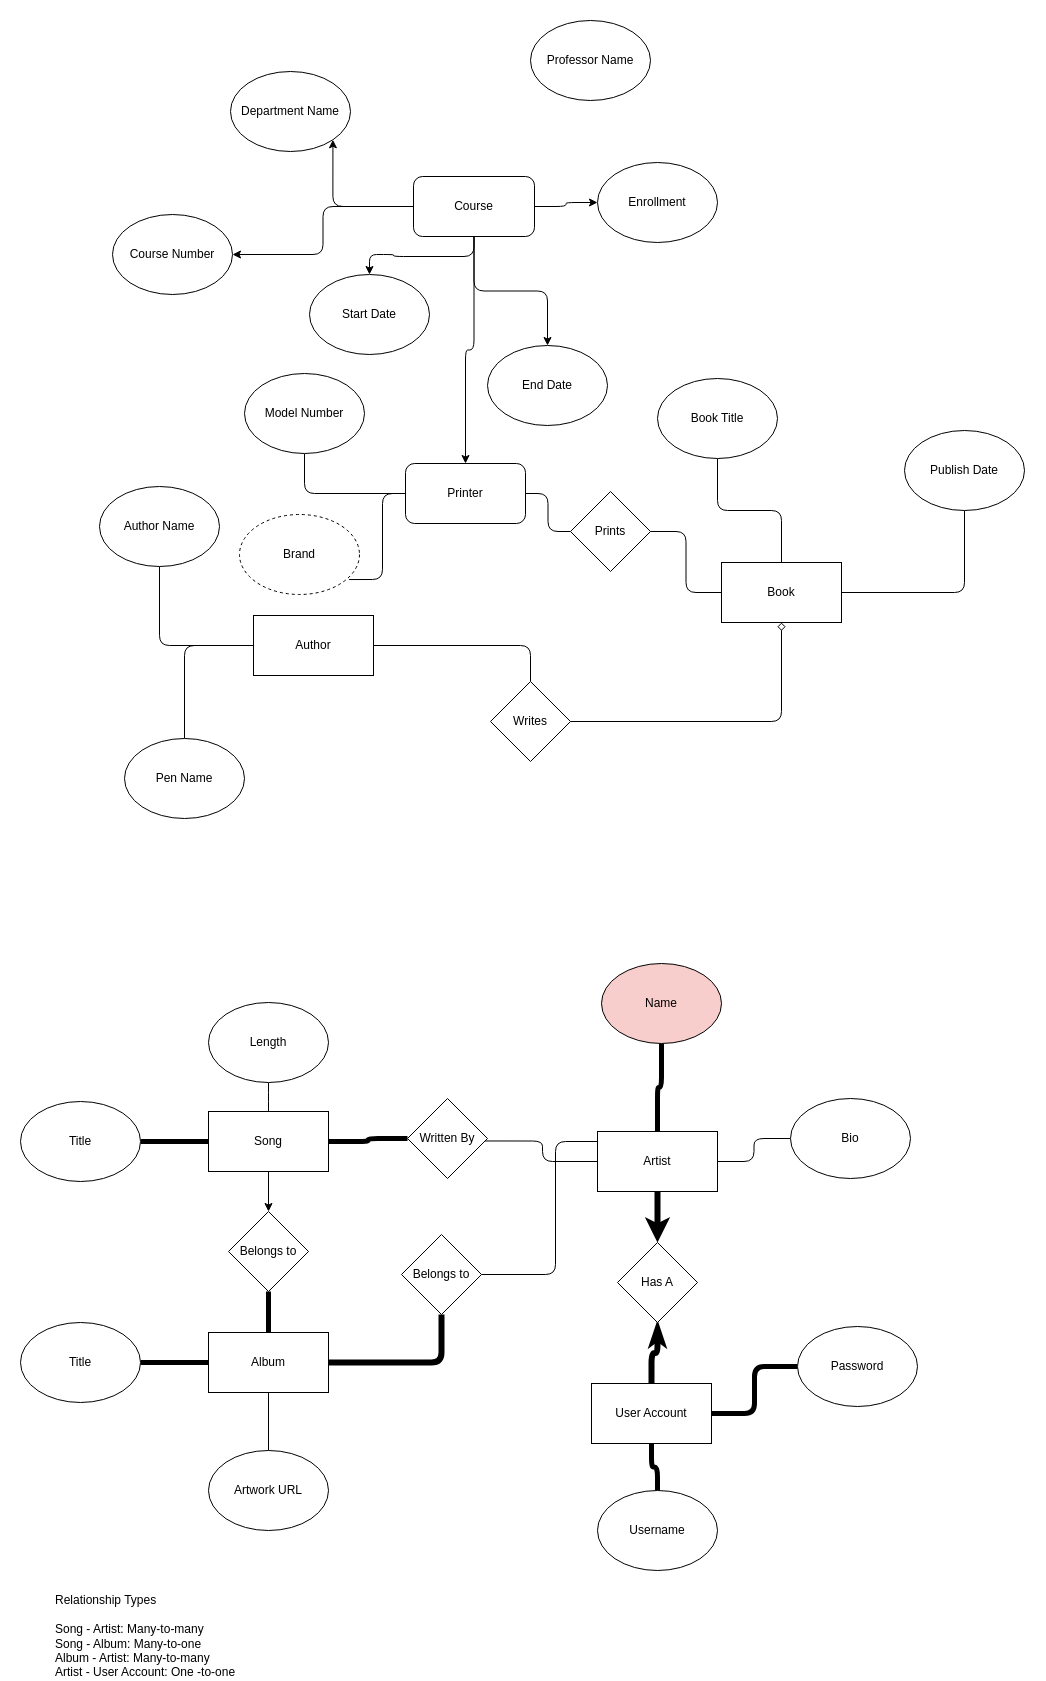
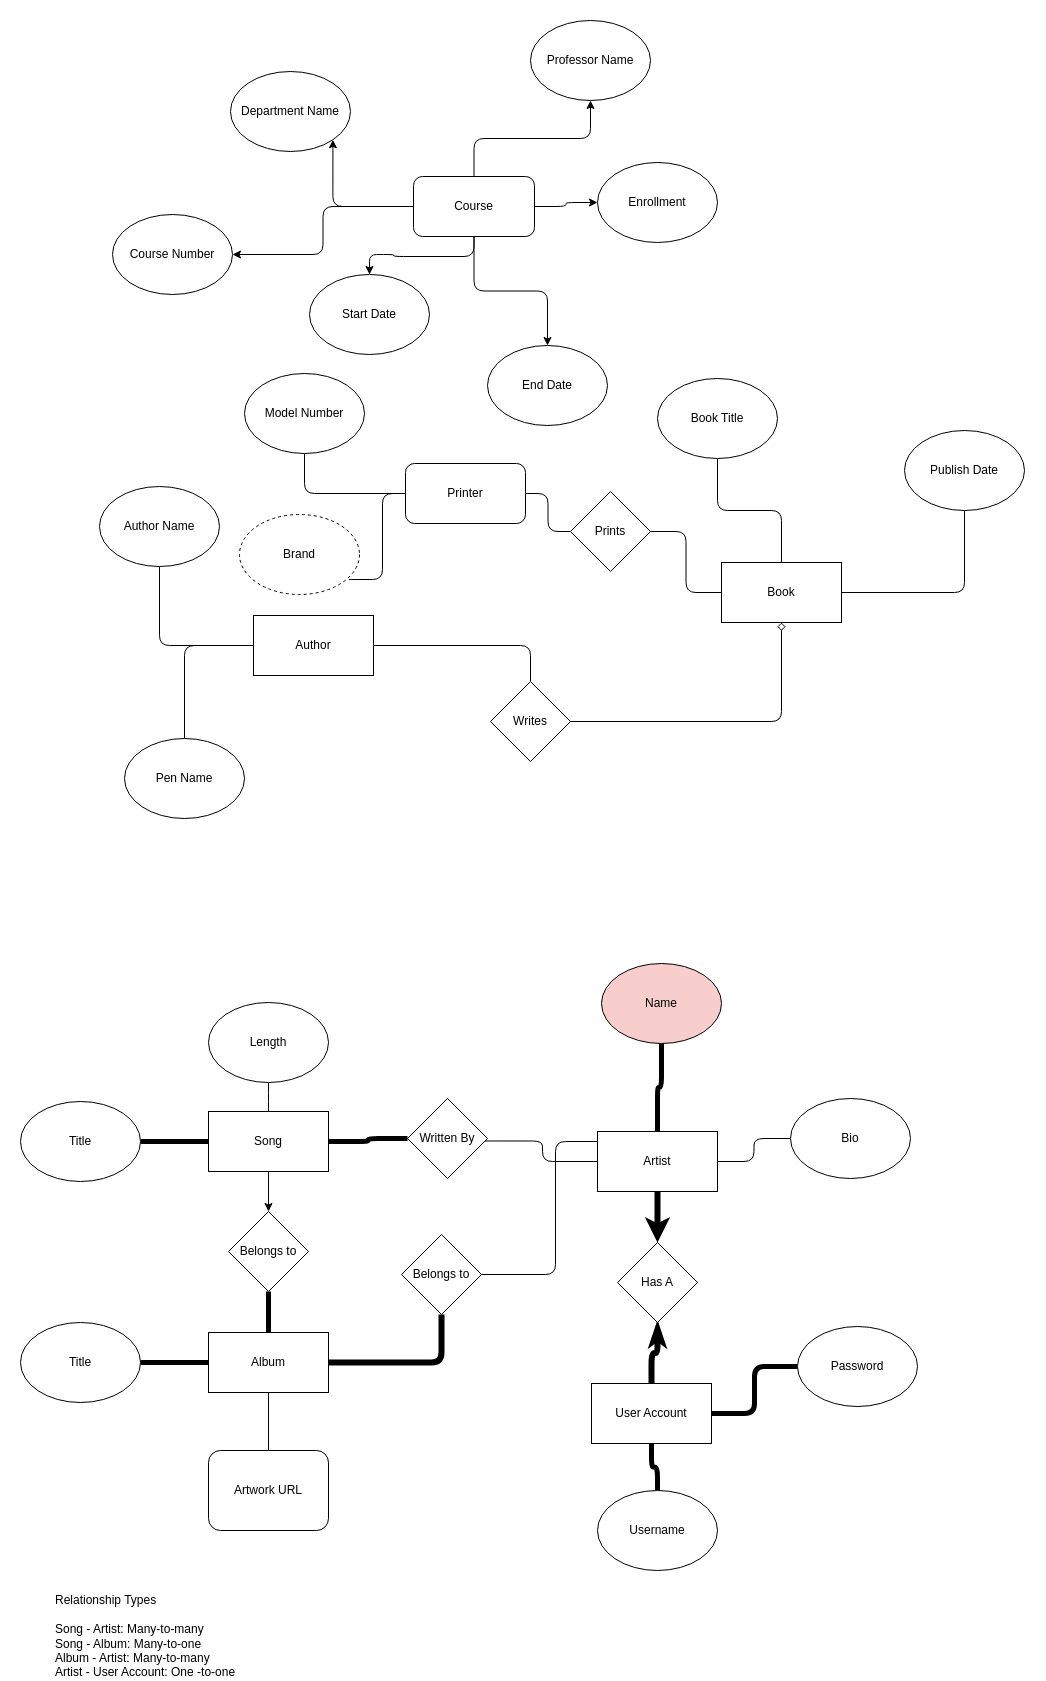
edge "Course" -> "Printer": now "Course" -> "Professor Name"
node "Artwork URL": shape ellipse -> rounded rectangle
